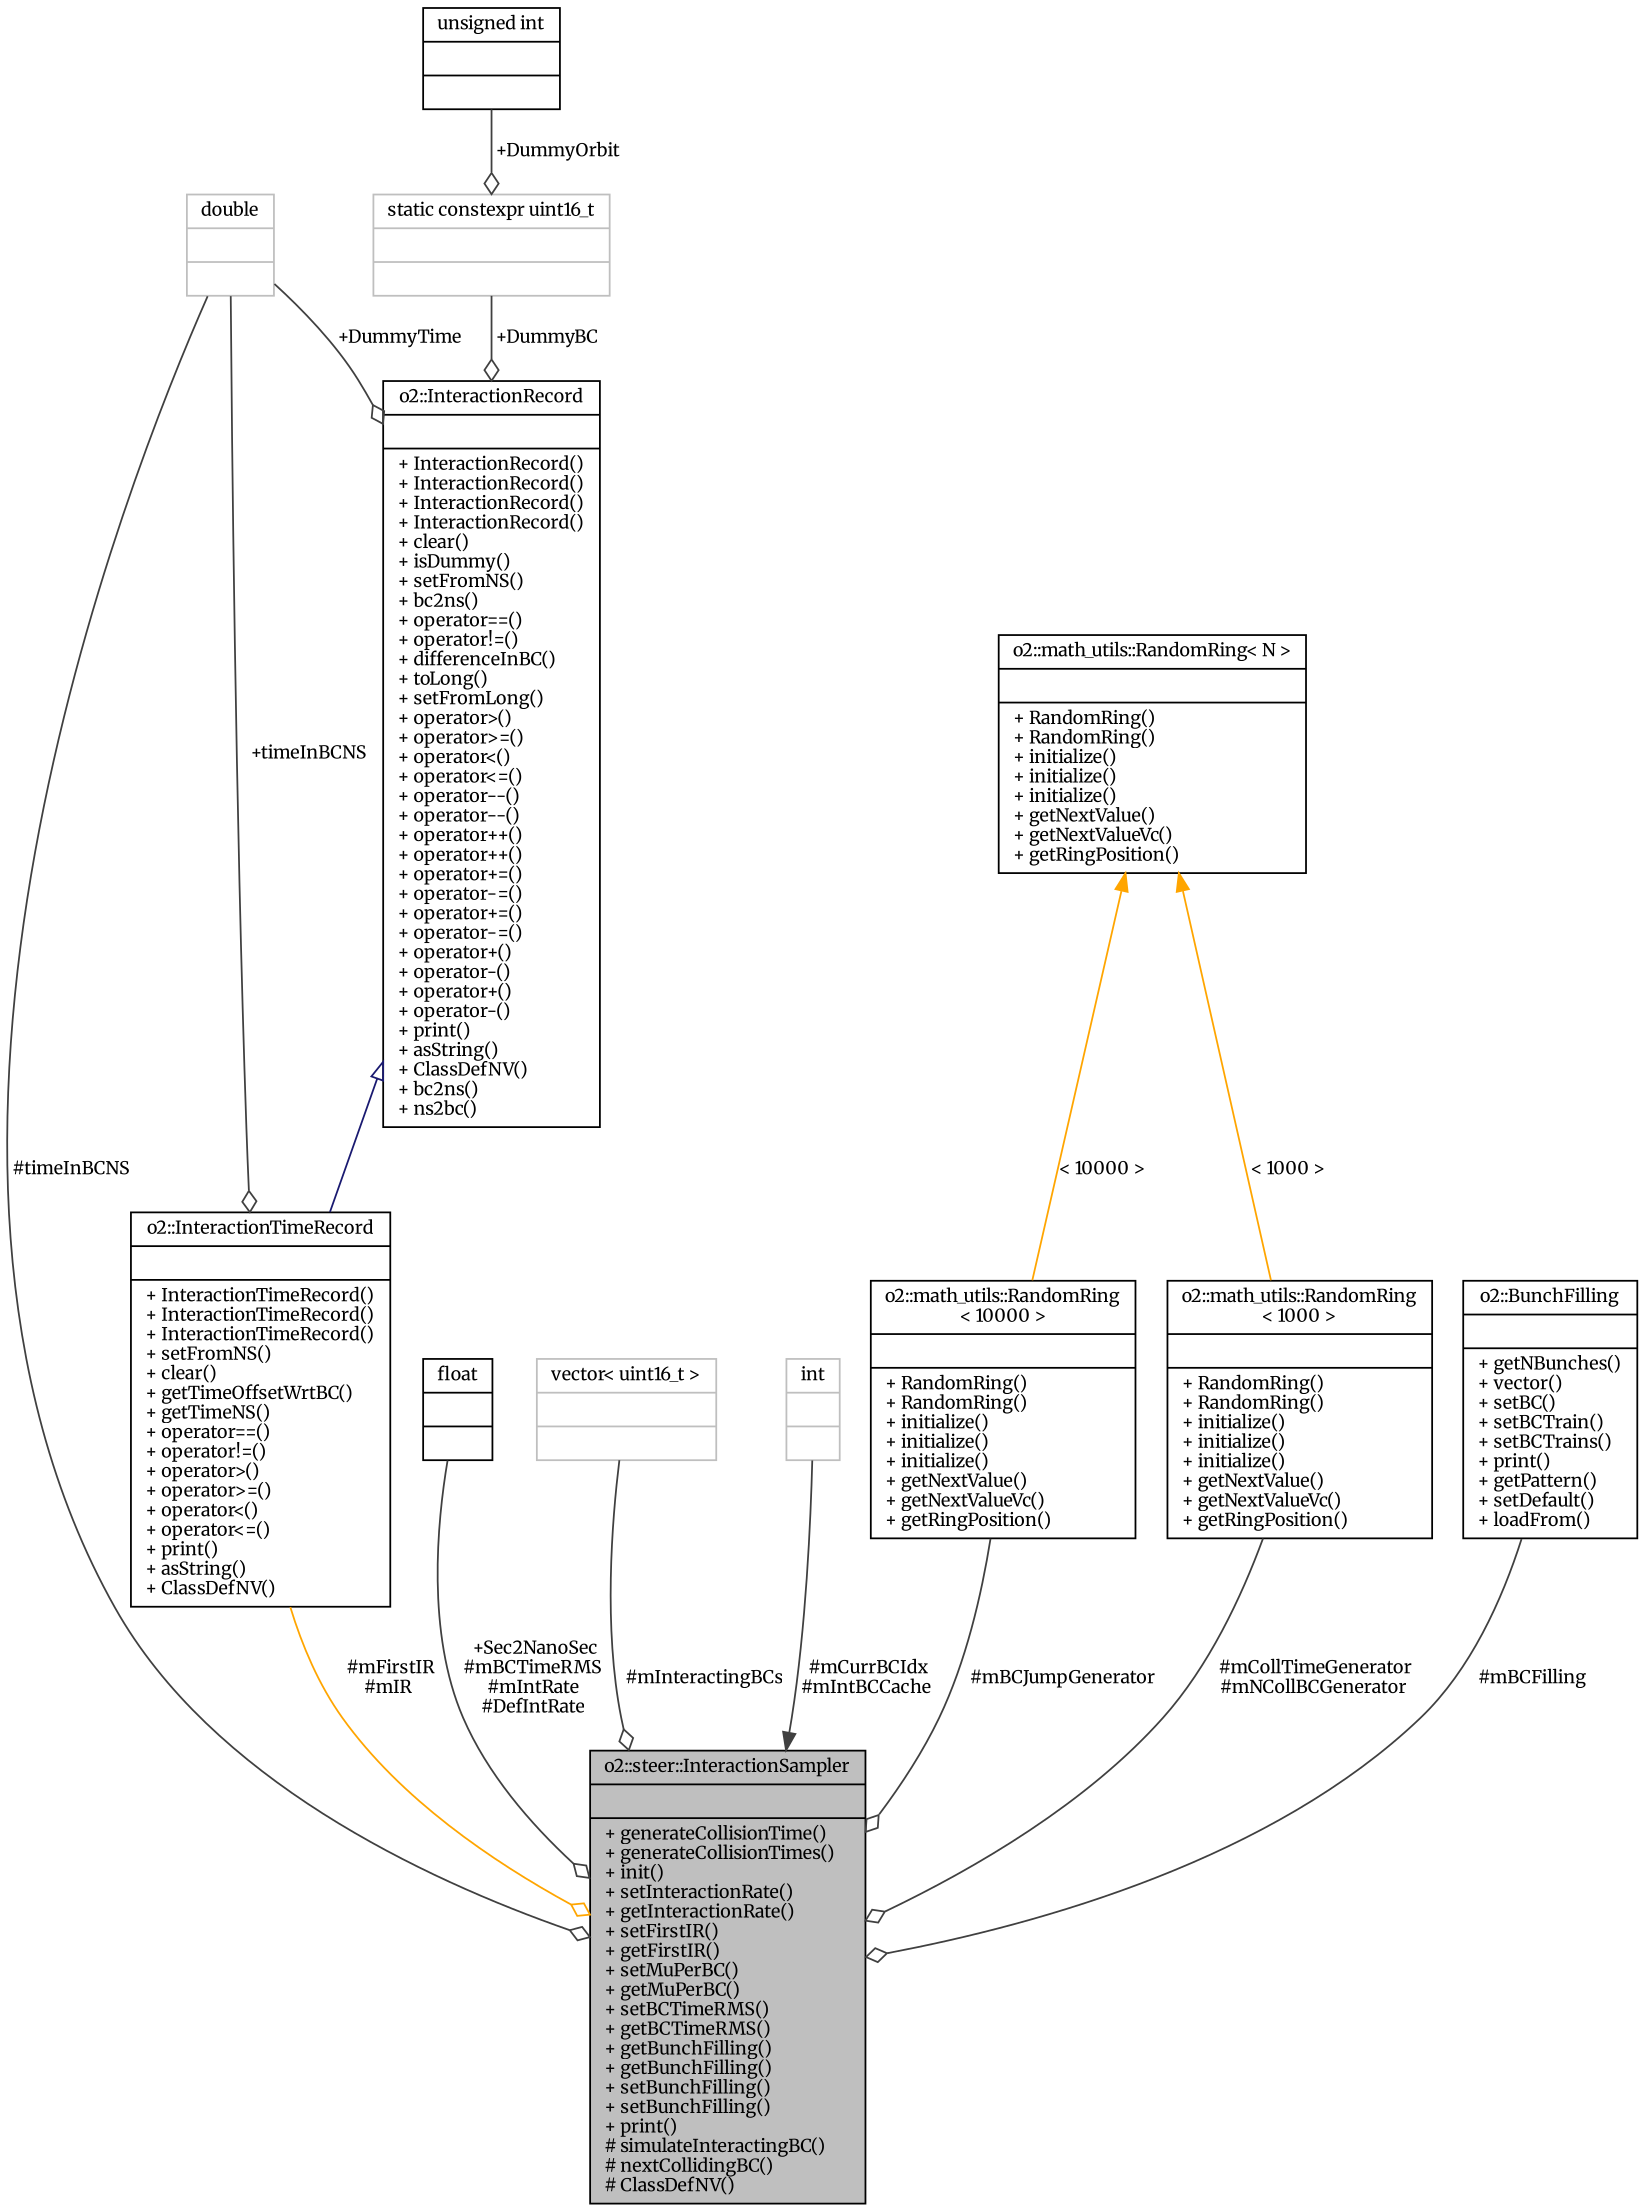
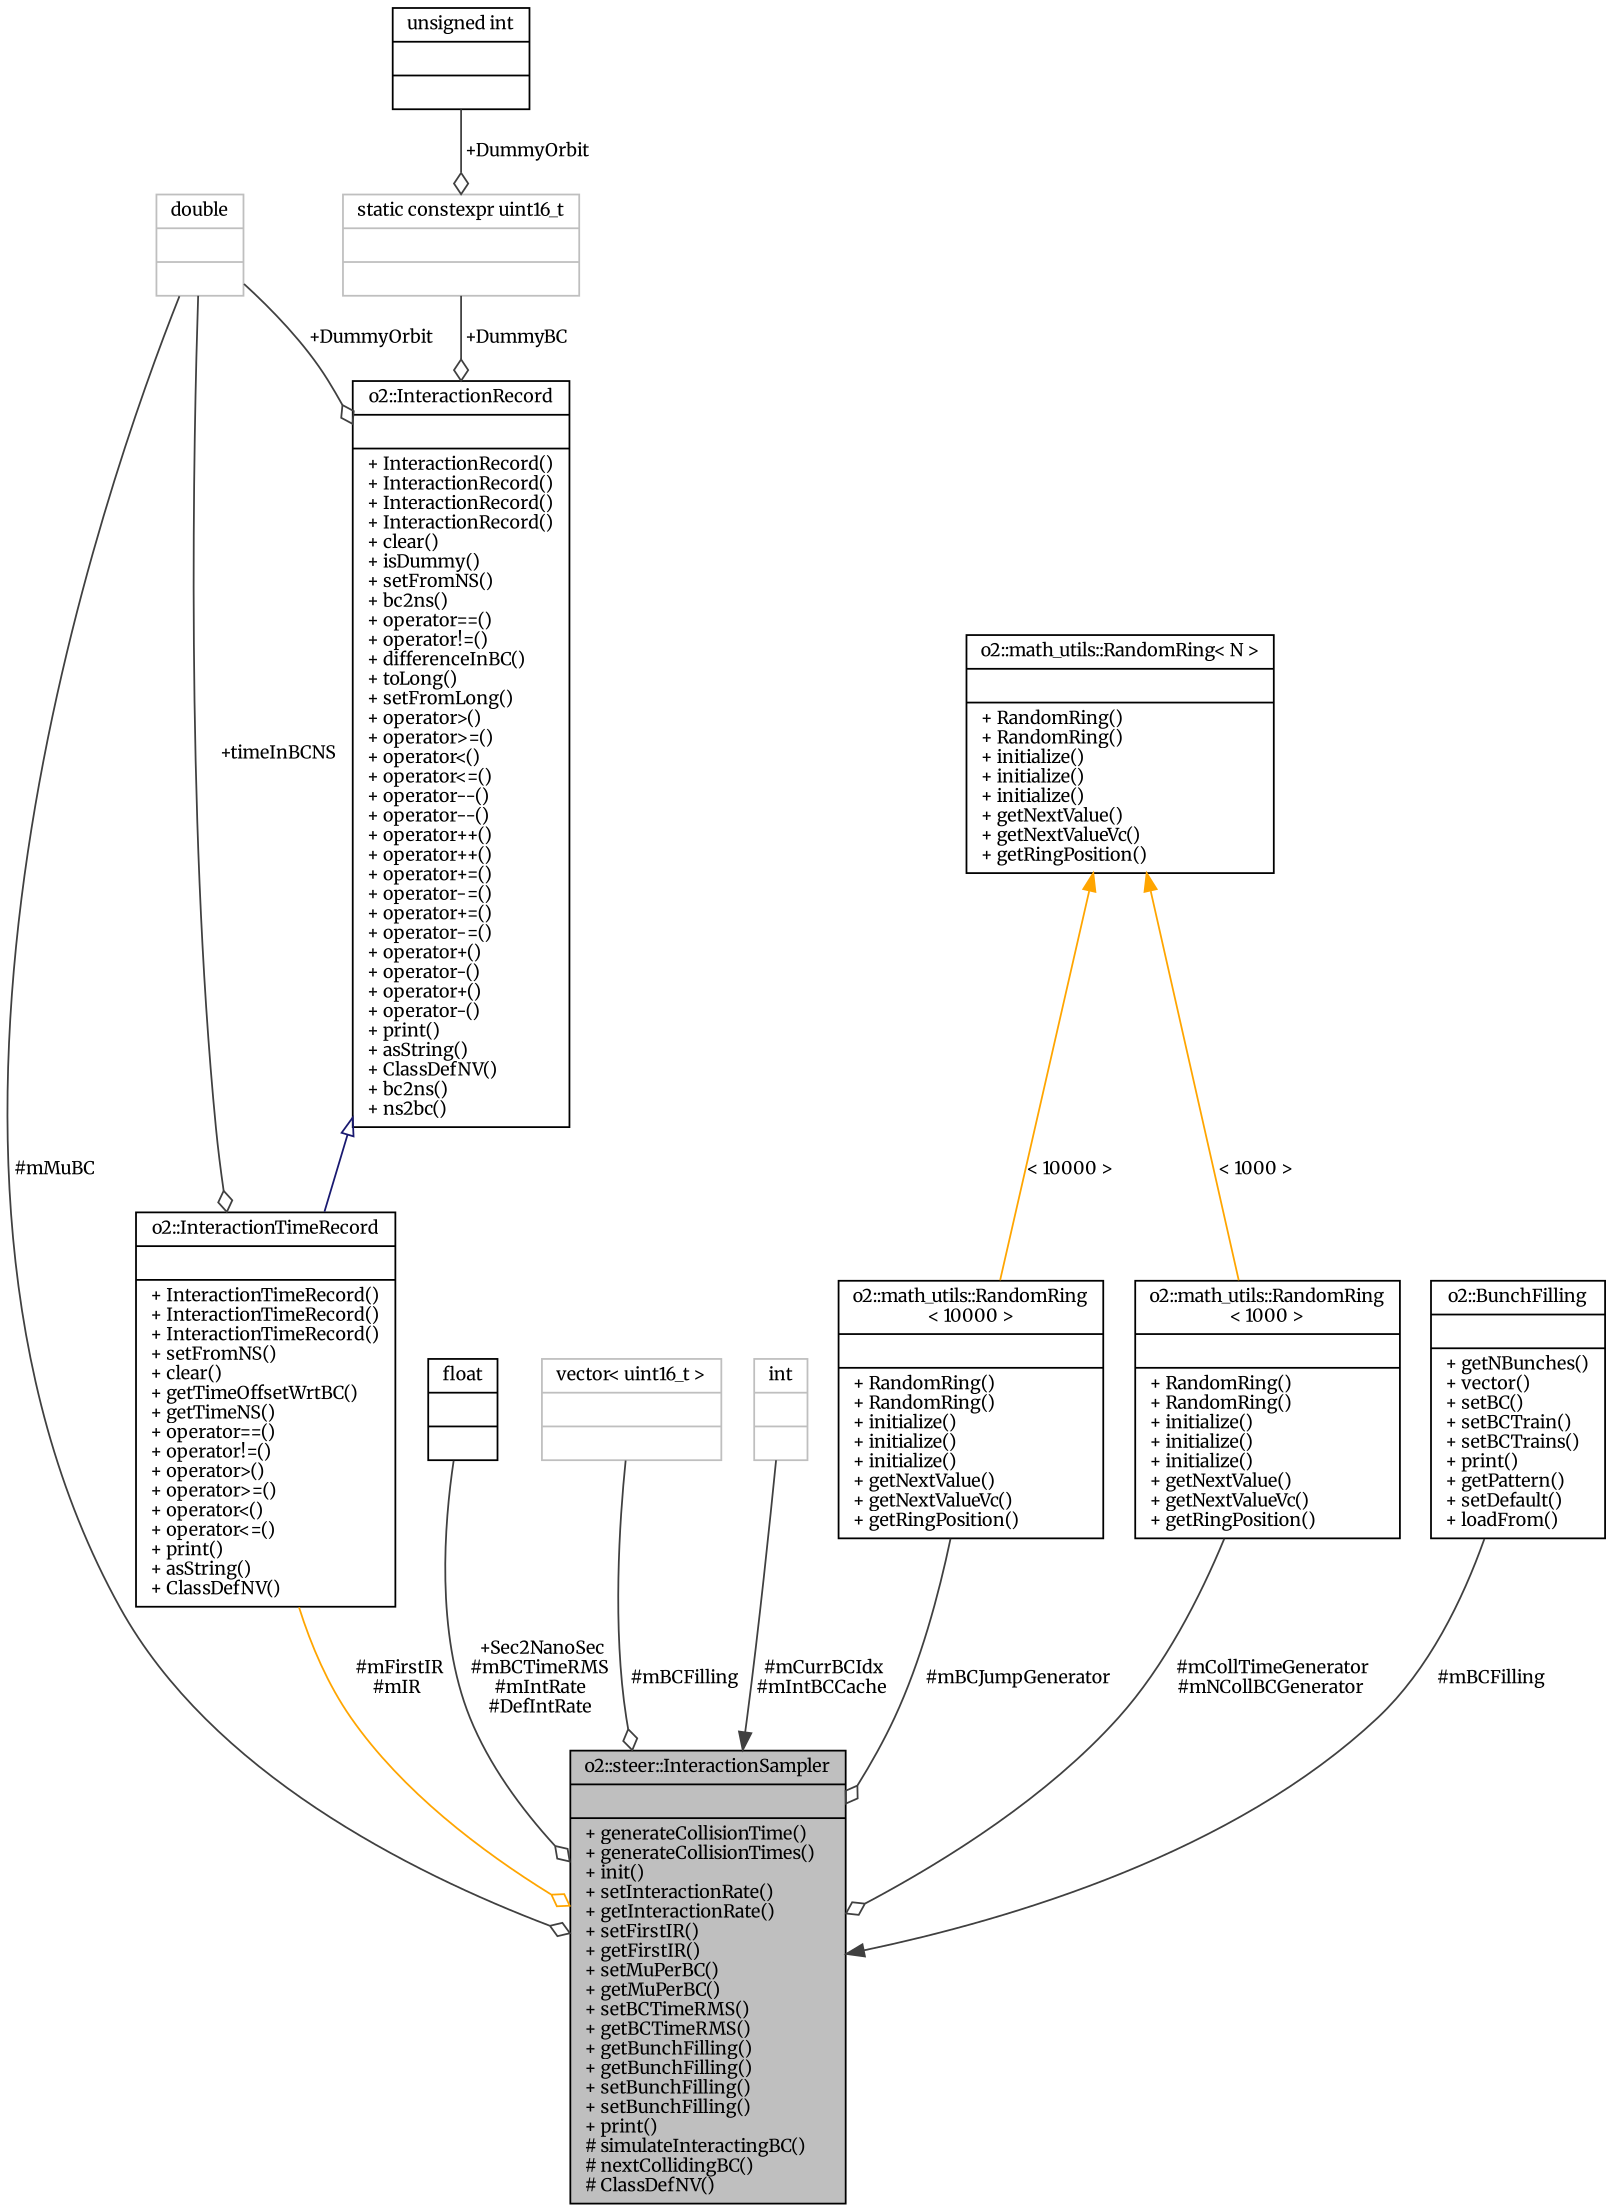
edge "double" -> "o2::InteractionRecord": label " +DummyTime" -> " +DummyOrbit"
edge "double" -> "o2::steer::InteractionSampler": label " #timeInBCNS" -> " #mMuBC"
edge "vector< uint16_t >" -> "o2::steer::InteractionSampler": label " #mInteractingBCs" -> " #mBCFilling"
edge "o2::BunchFilling" -> "o2::steer::InteractionSampler": arrowhead odiamond -> normal
